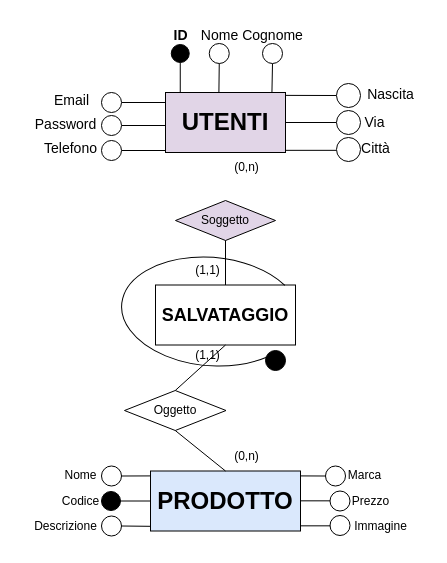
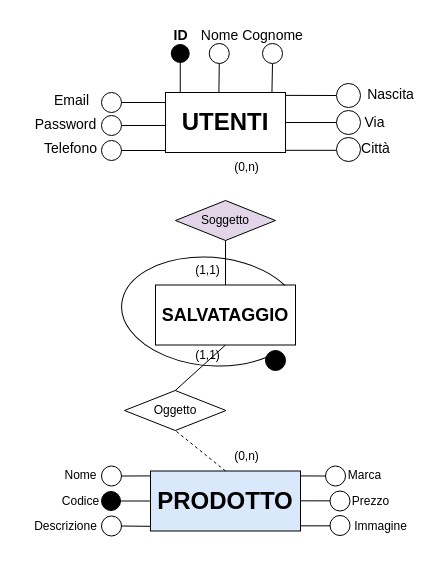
node "UTENTI": fillcolor #e1d5e7 -> #ffffff
edge "Oggetto" -- "PRODOTTO": style solid -> dashed
